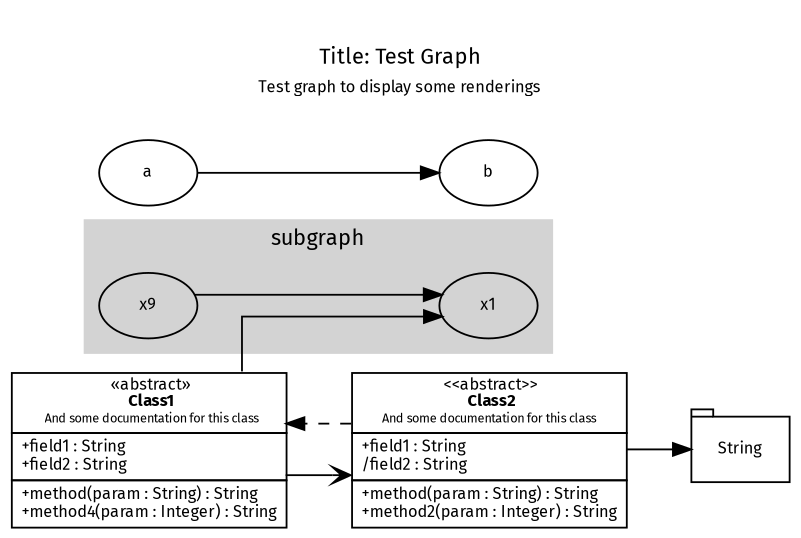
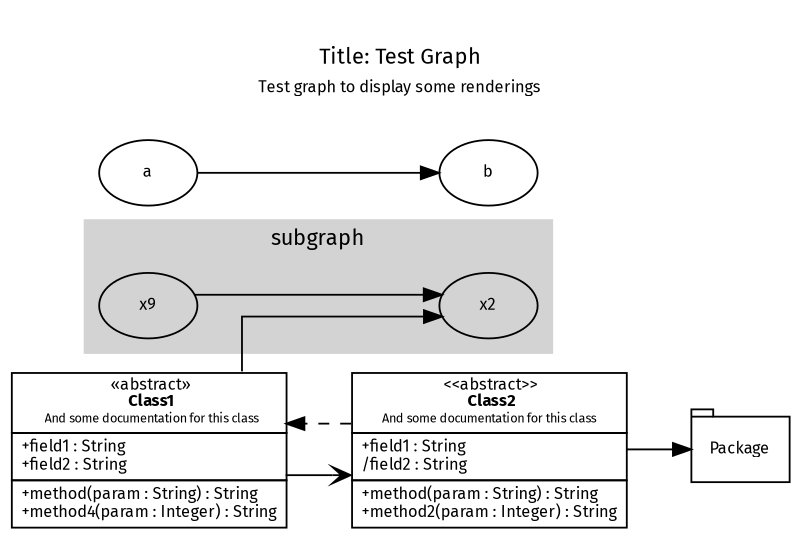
node "x1": label "x1" -> "x2"
node "String": label "String" -> "Package"
